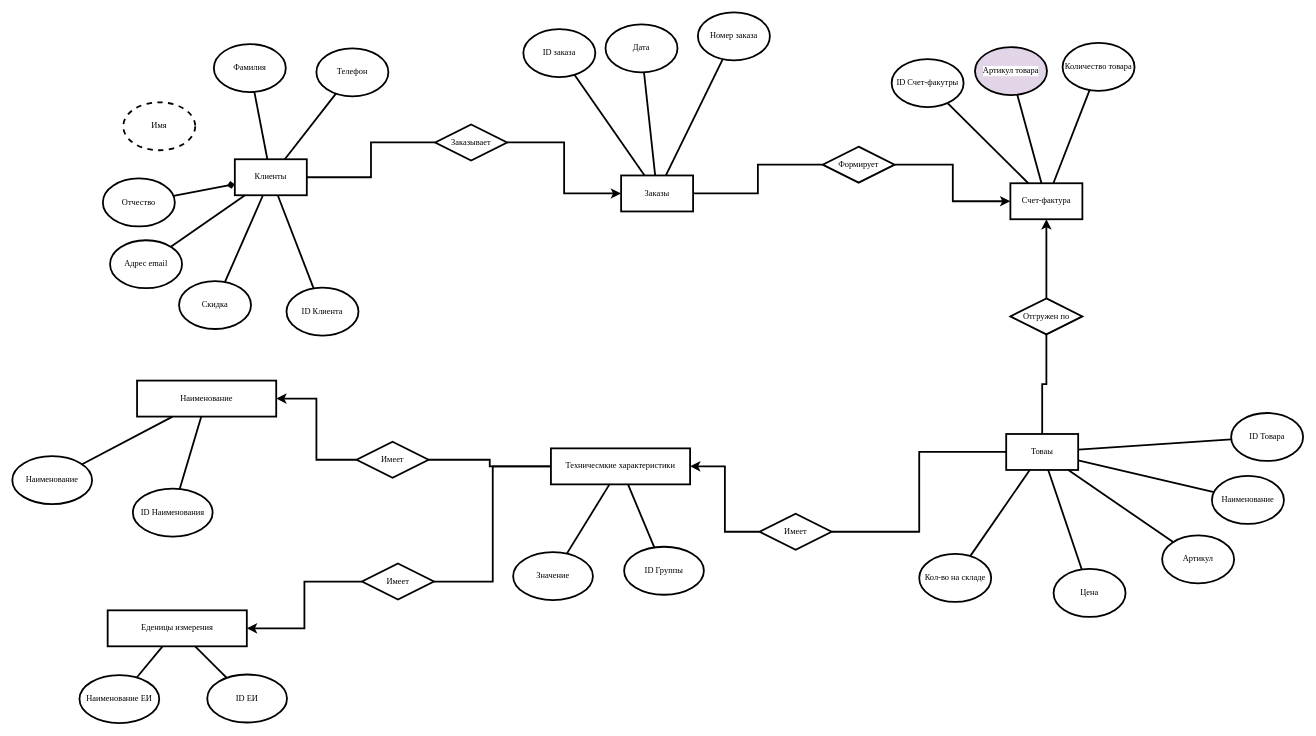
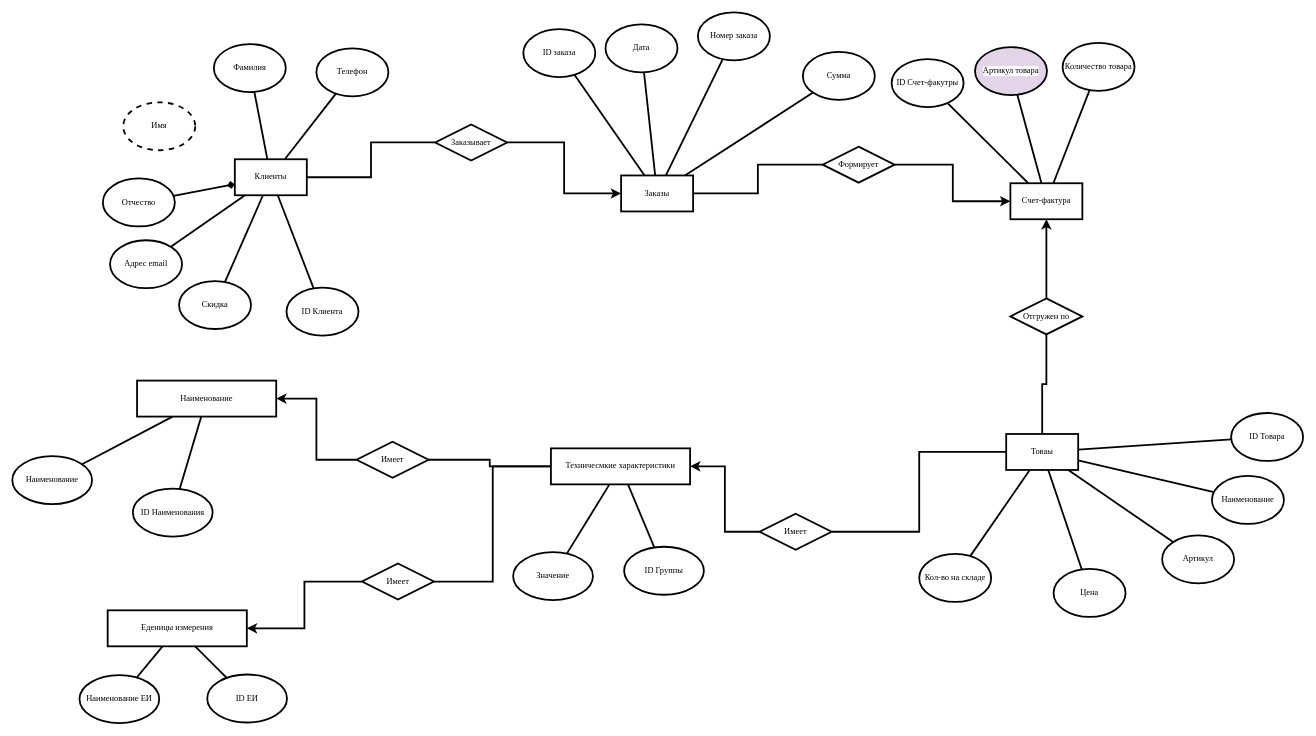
node "Сумма": added
edge "Сумма" -- "Заказы": added
